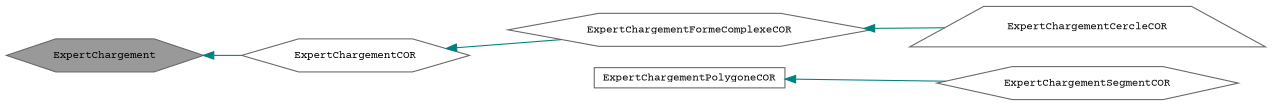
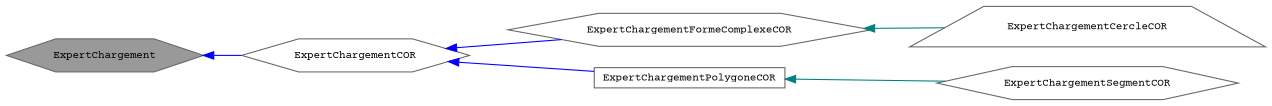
edge "ExpertChargementFormeComplexeCOR" -> "ExpertChargementCOR": color teal -> blue
edge "ExpertChargementCOR" -> "ExpertChargement": color teal -> blue
edge "ExpertChargementPolygoneCOR" -> "ExpertChargementCOR": added
